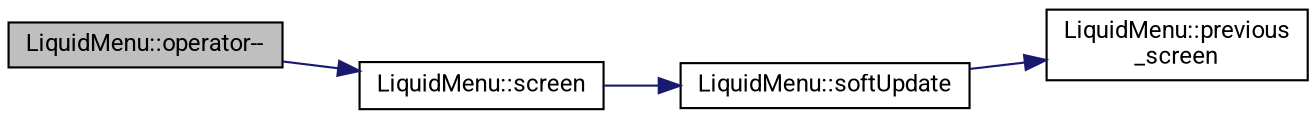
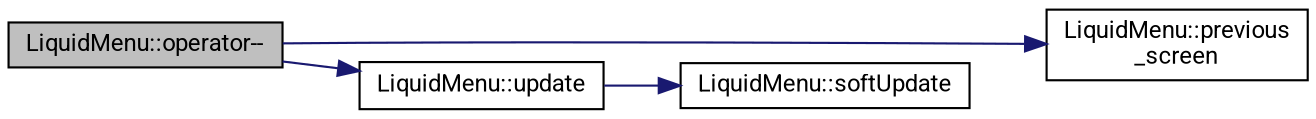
edge "LiquidMenu::softUpdate" -> "LiquidMenu::previous _screen": now "LiquidMenu::operator--" -> "LiquidMenu::previous _screen"
node "LiquidMenu::screen": label "LiquidMenu::screen" -> "LiquidMenu::update"
